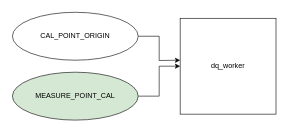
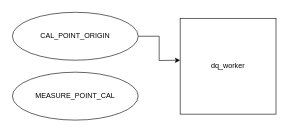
edge "MEASURE_POINT_CAL" -> "dq_worker": removed
node "MEASURE_POINT_CAL": fillcolor #d5e8d4 -> #ffffff
